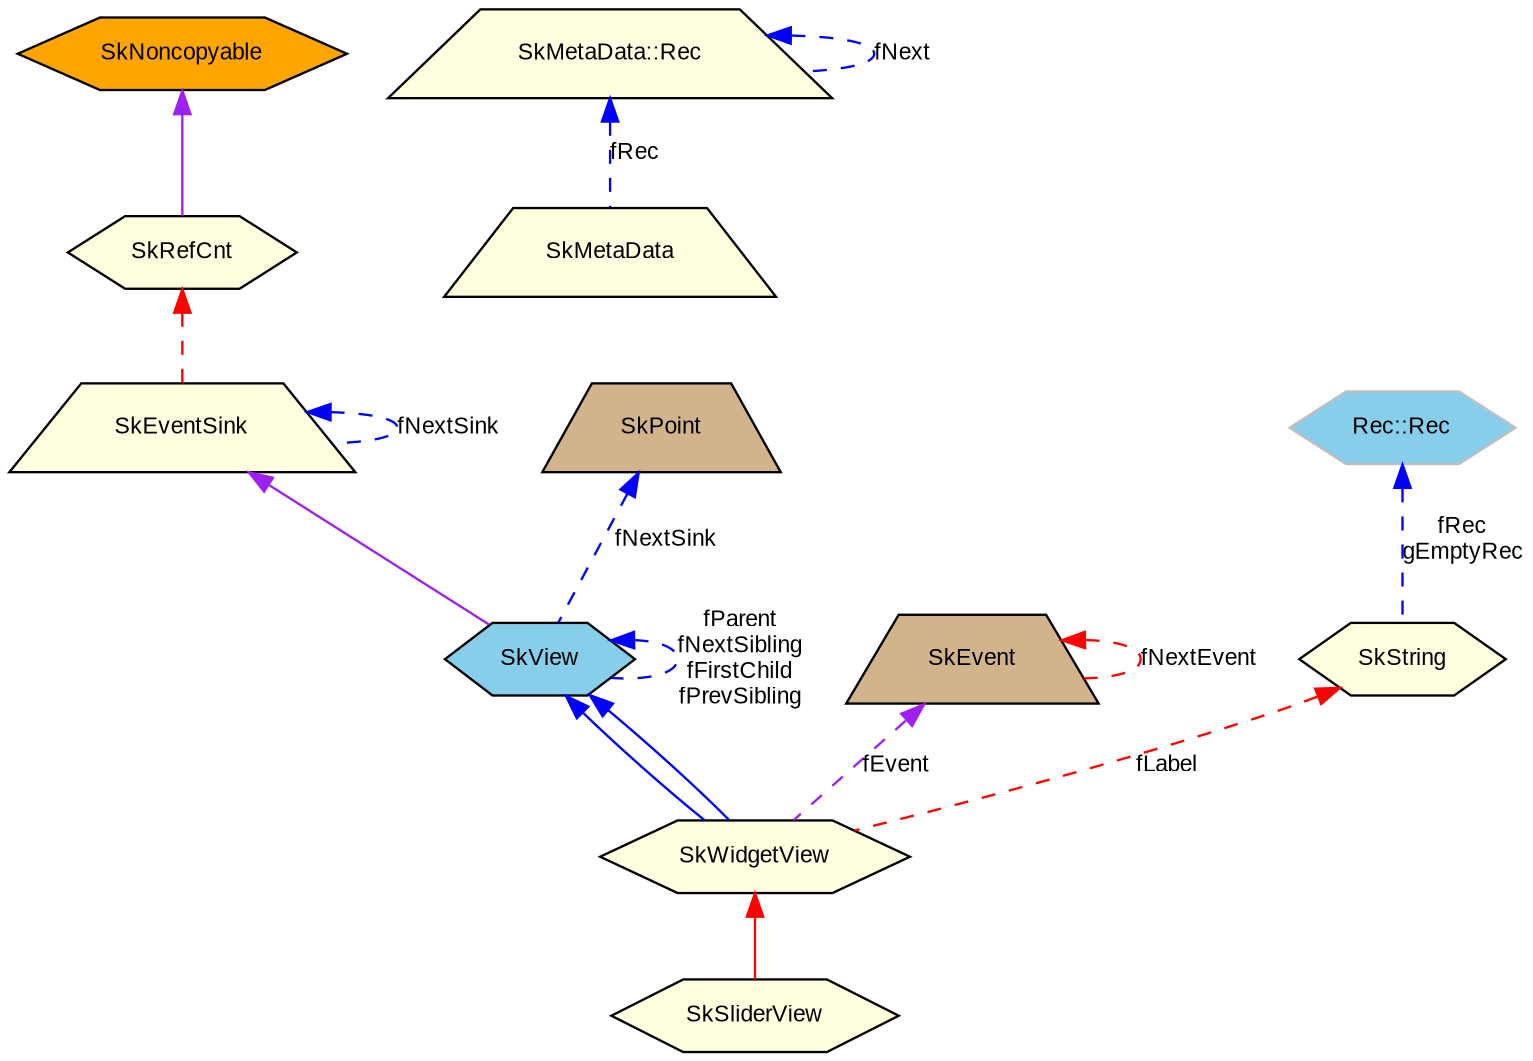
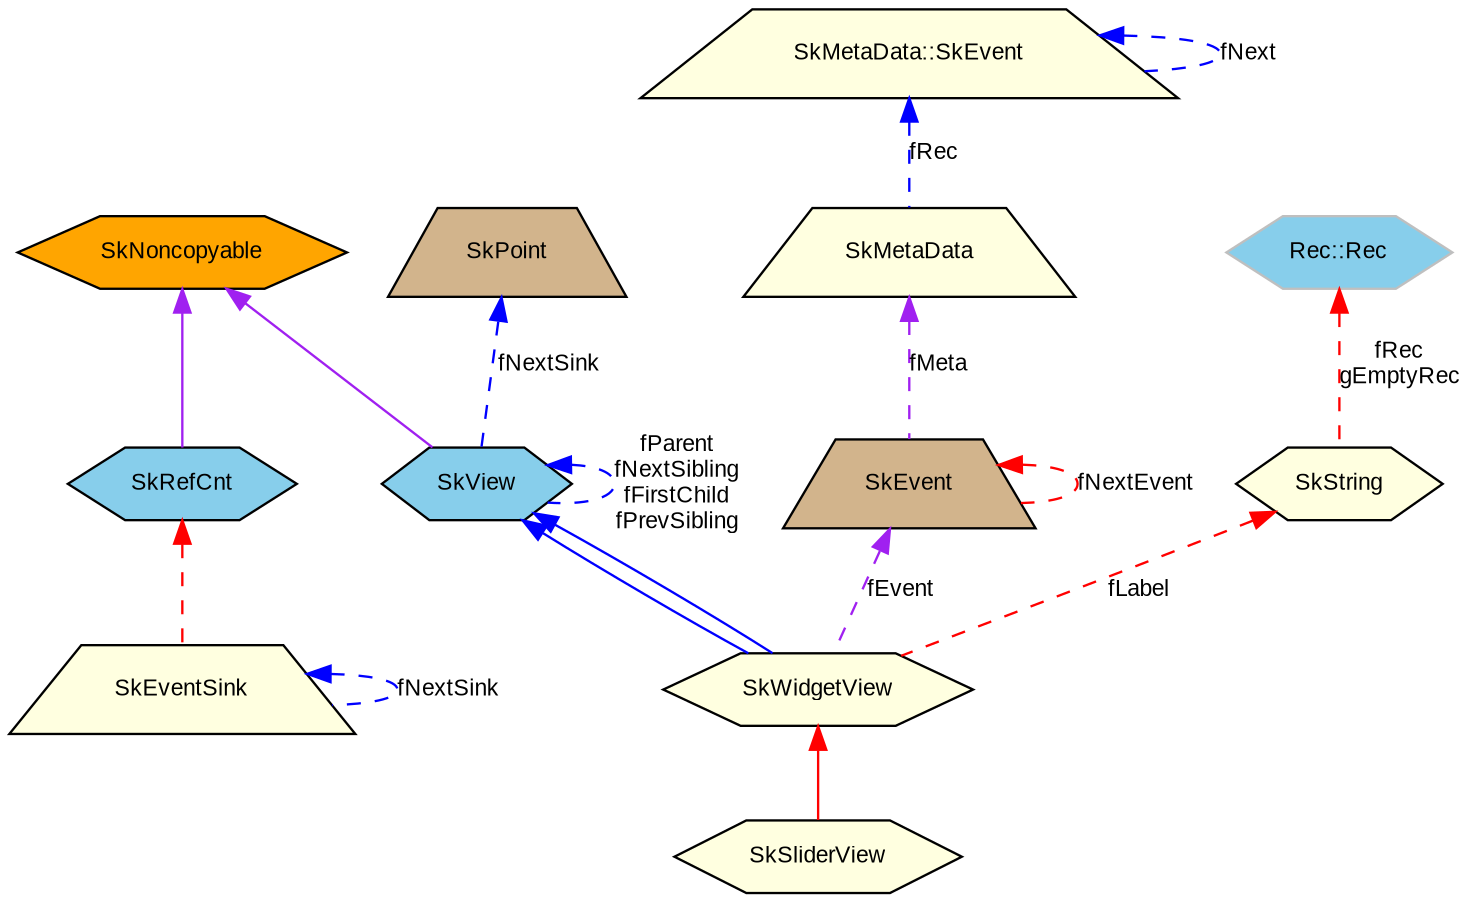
node "SkMetaData::Rec": label "SkMetaData::Rec" -> "SkMetaData::SkEvent"
node "SkRefCnt": fillcolor lightyellow -> skyblue
edge "SkEvent" -> "SkMetaData": added, label "fMeta"
edge "SkView" -> "SkEventSink": now "SkView" -> "SkNoncopyable"
edge "SkString" -> "Rec::Rec": color blue -> red
